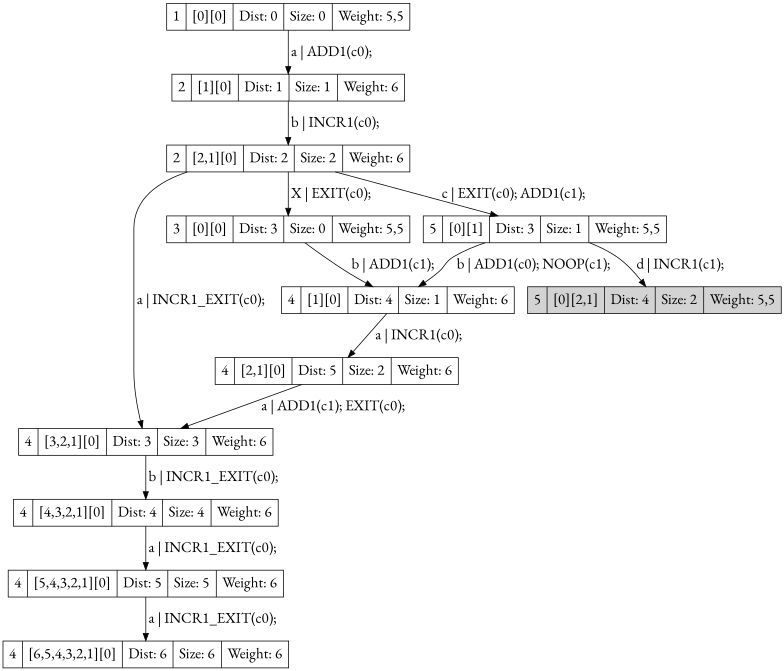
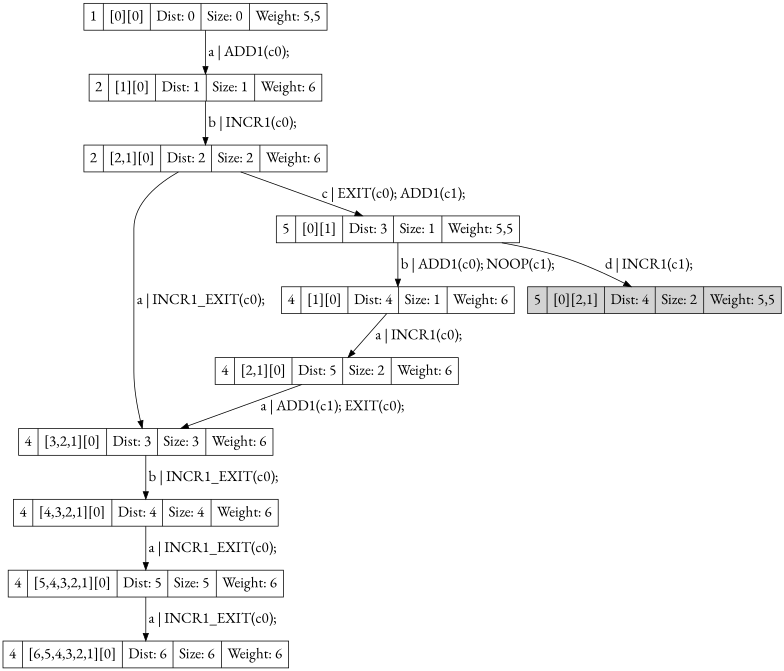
node "3": removed
